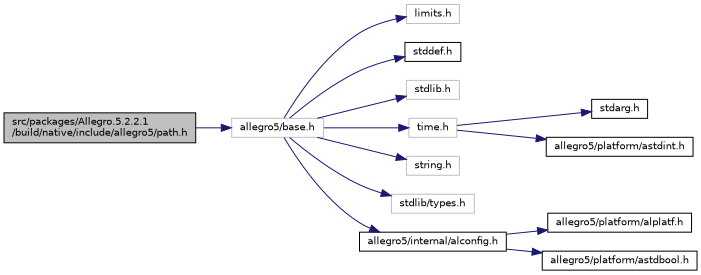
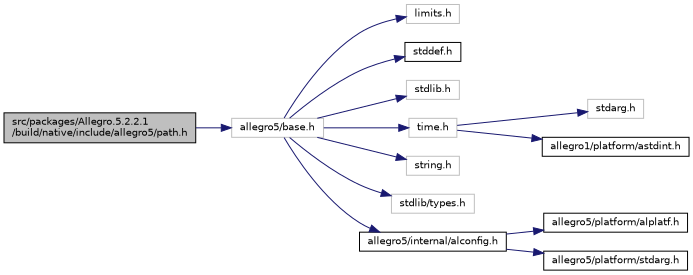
node "stdarg.h": color black -> grey75
node "allegro5/platform/astdint.h": label "allegro5/platform/astdint.h" -> "allegro1/platform/astdint.h"
node "allegro5/platform/astdbool.h": label "allegro5/platform/astdbool.h" -> "allegro5/platform/stdarg.h"
